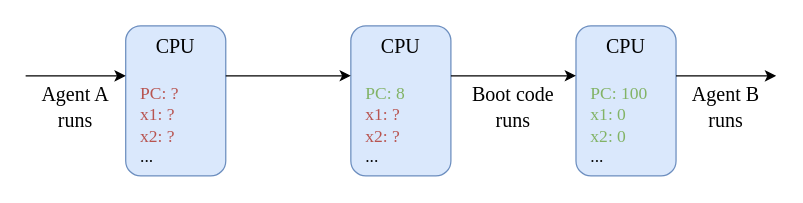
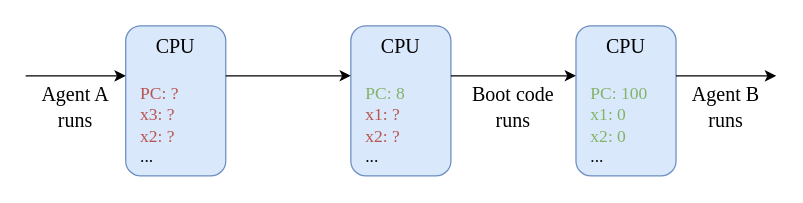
node "PC: ?x1: ?x2: ?...": label "PC: ?x1: ?x2: ?..." -> "PC: ?x3: ?x2: ?..."
